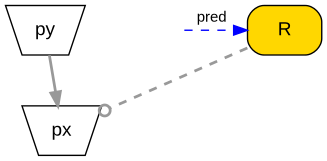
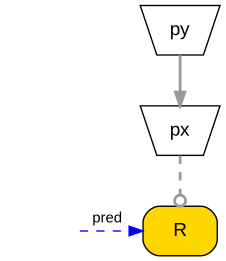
edge "R" -> "px": reversed
